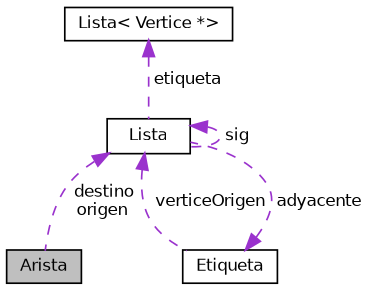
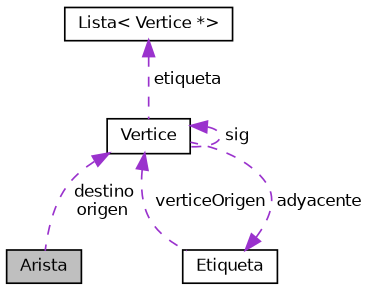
node "Lista": label "Lista" -> "Vertice"
